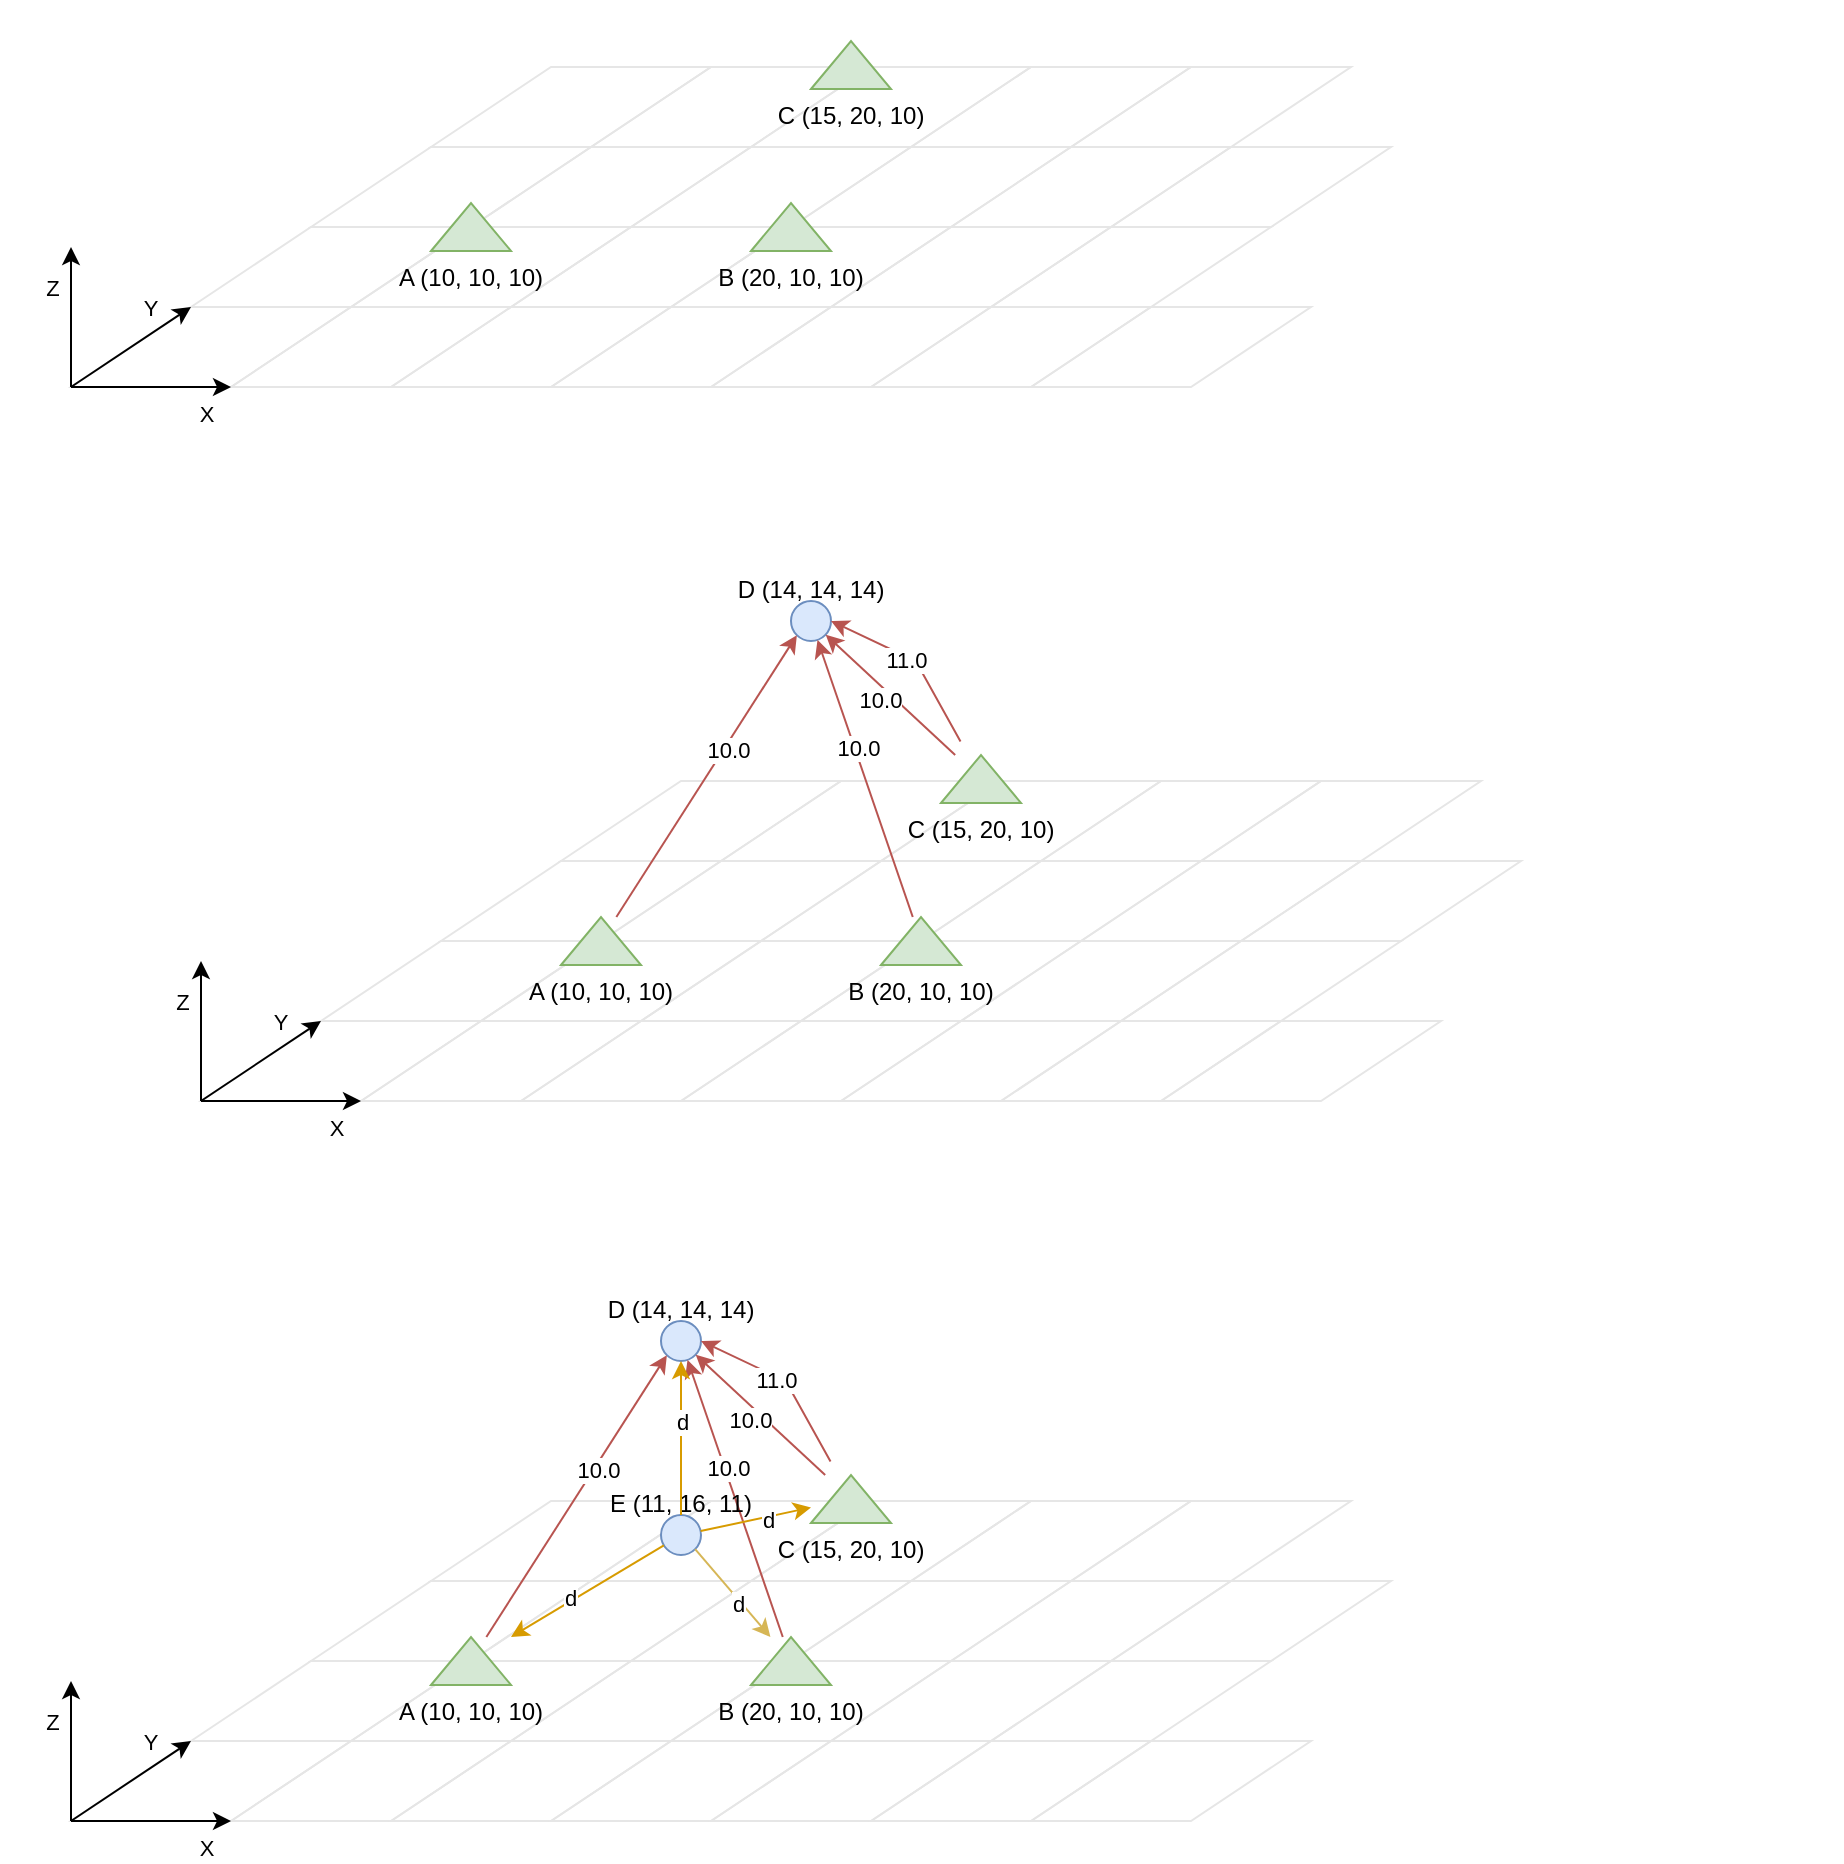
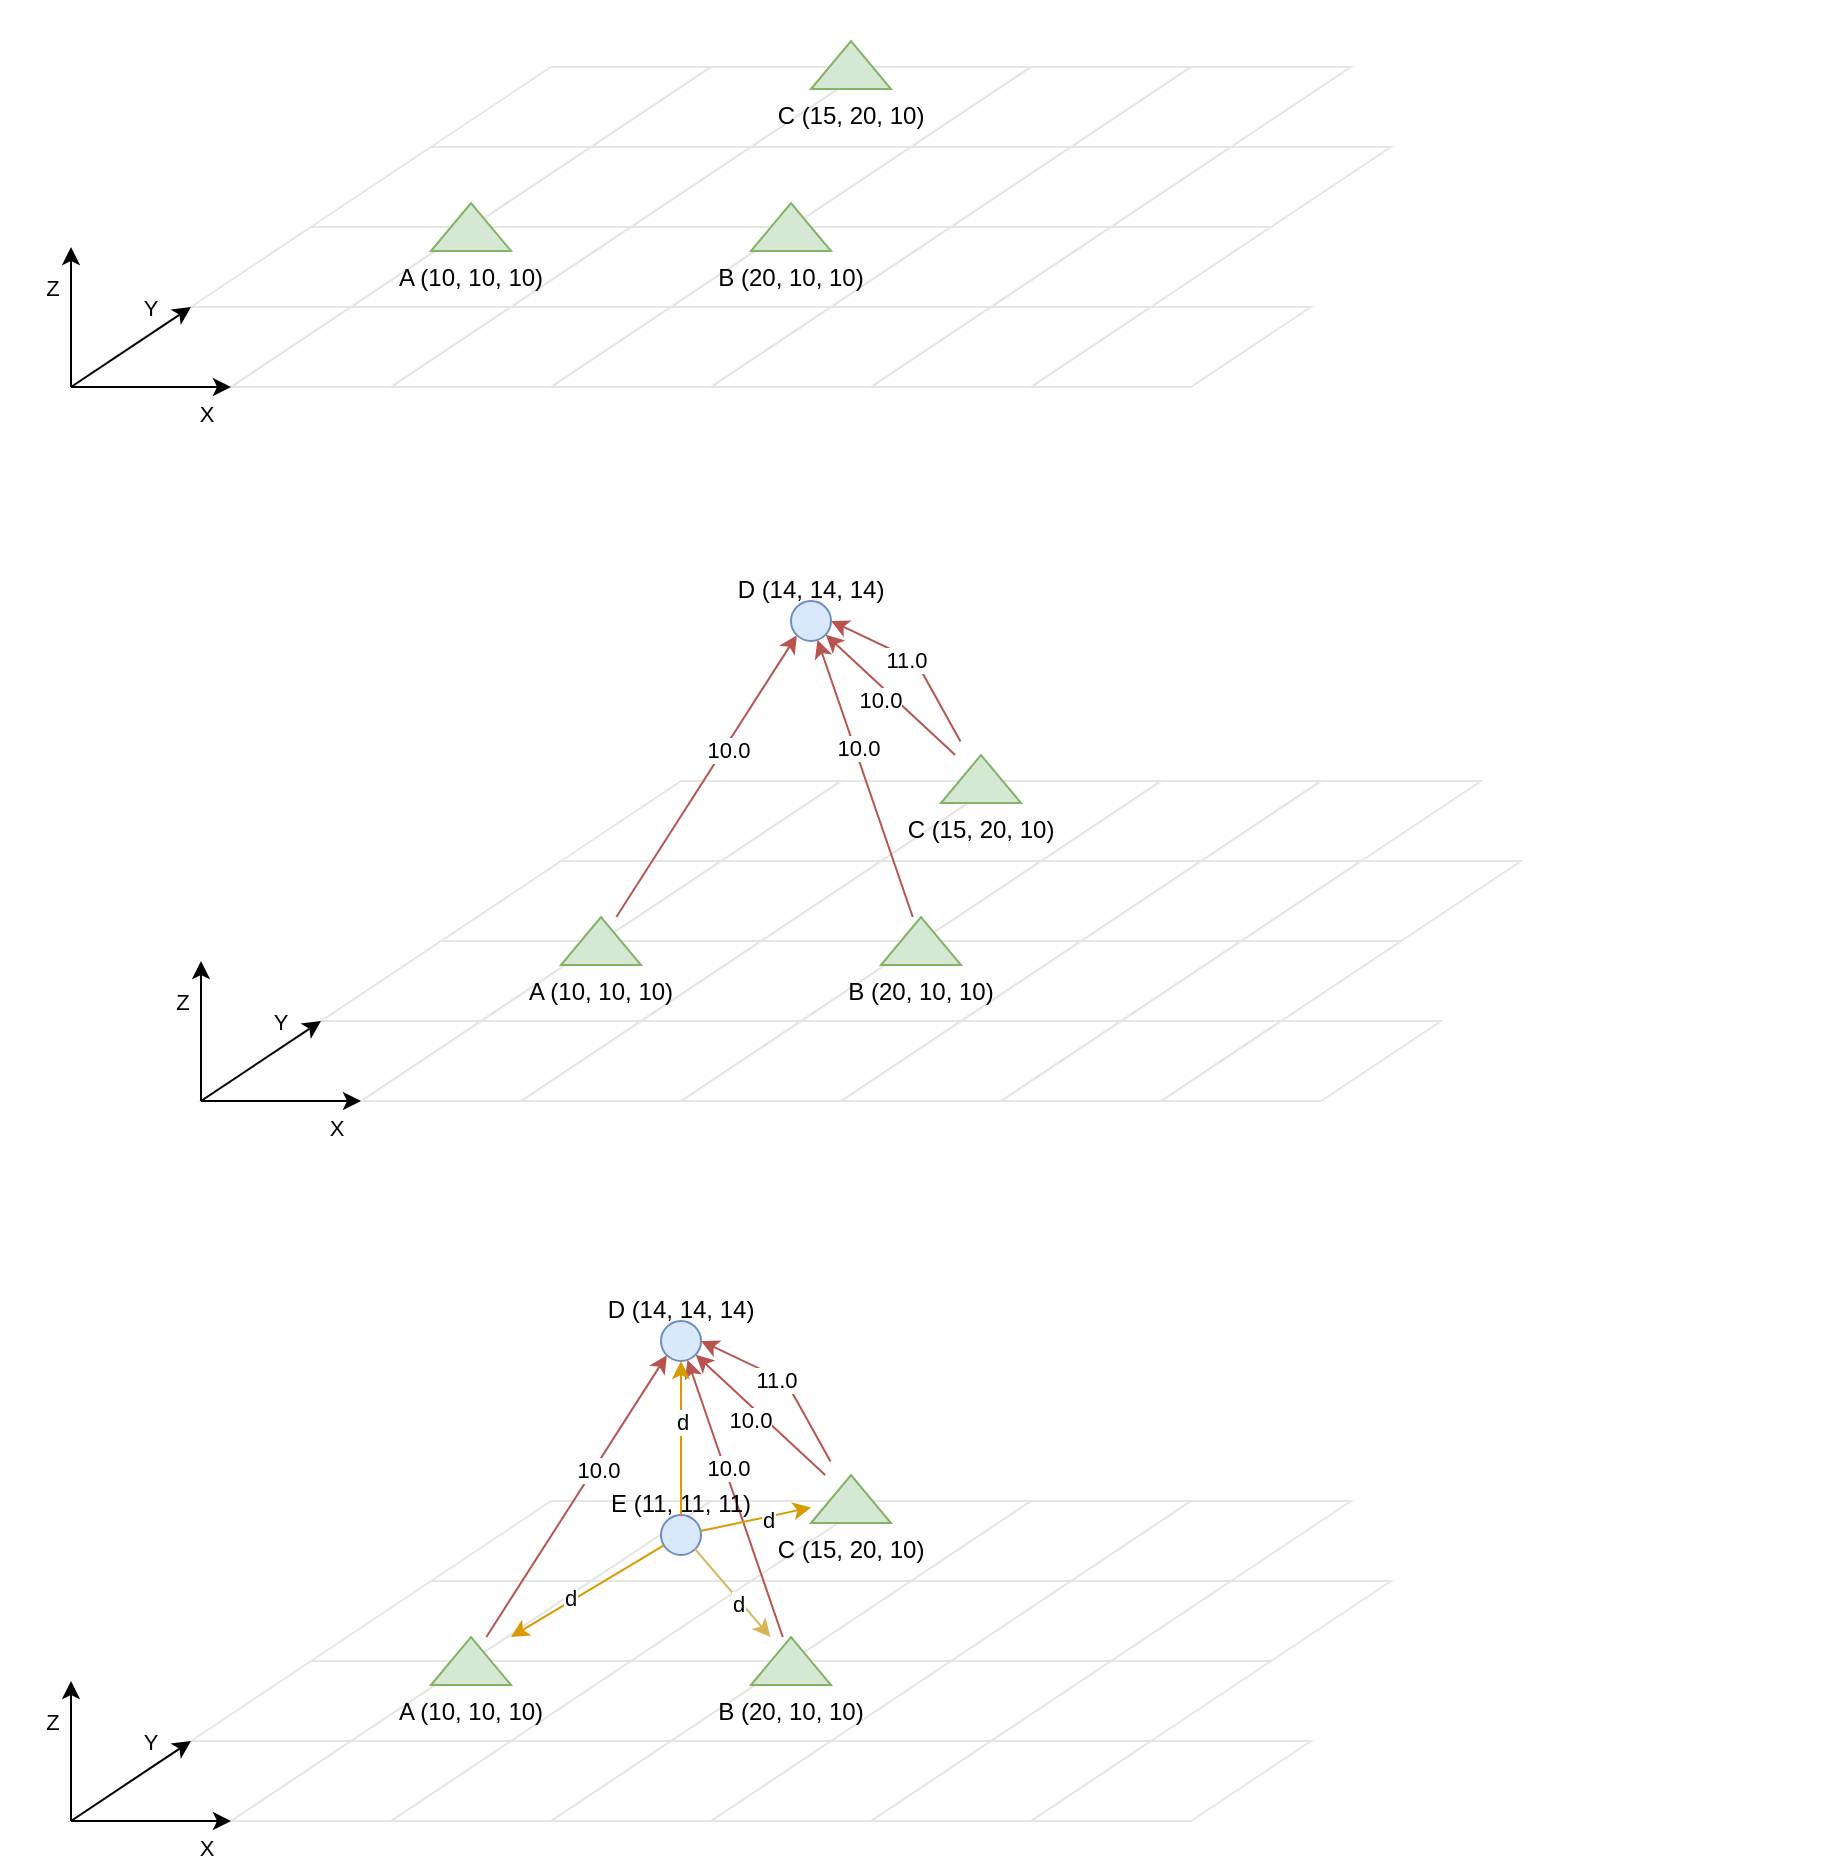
node "E (11, 16, 11)": label "E (11, 16, 11)" -> "E (11, 11, 11)"
